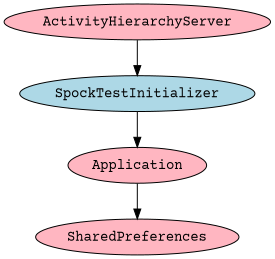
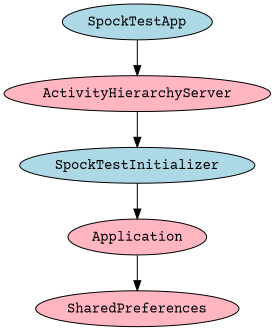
node "SpockTestApp": added
